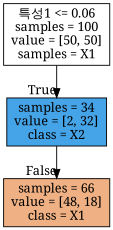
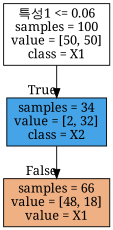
node "특성1 <= 0.06 samples = 100 value = [50, 50] samples = X1": label "특성1 <= 0.06 samples = 100 value = [50, 50] samples = X1" -> "특성1 <= 0.06 samples = 100 value = [50, 50] class = X1"
node "samples = 66 value = [48, 18] class = X1": label "samples = 66 value = [48, 18] class = X1" -> "samples = 66 value = [48, 18] value = X1"
